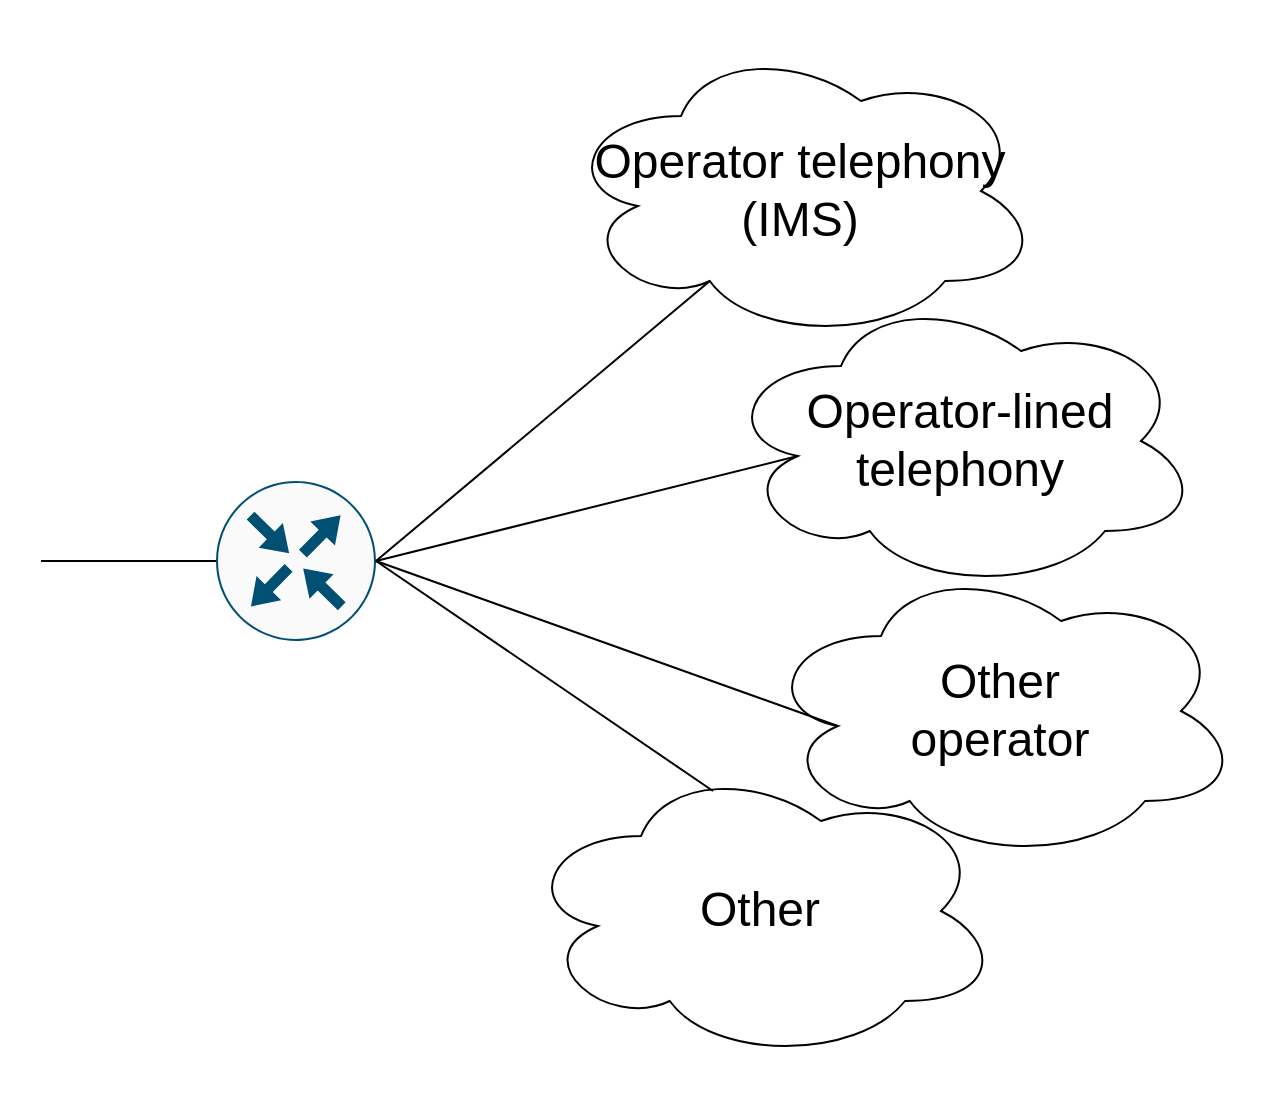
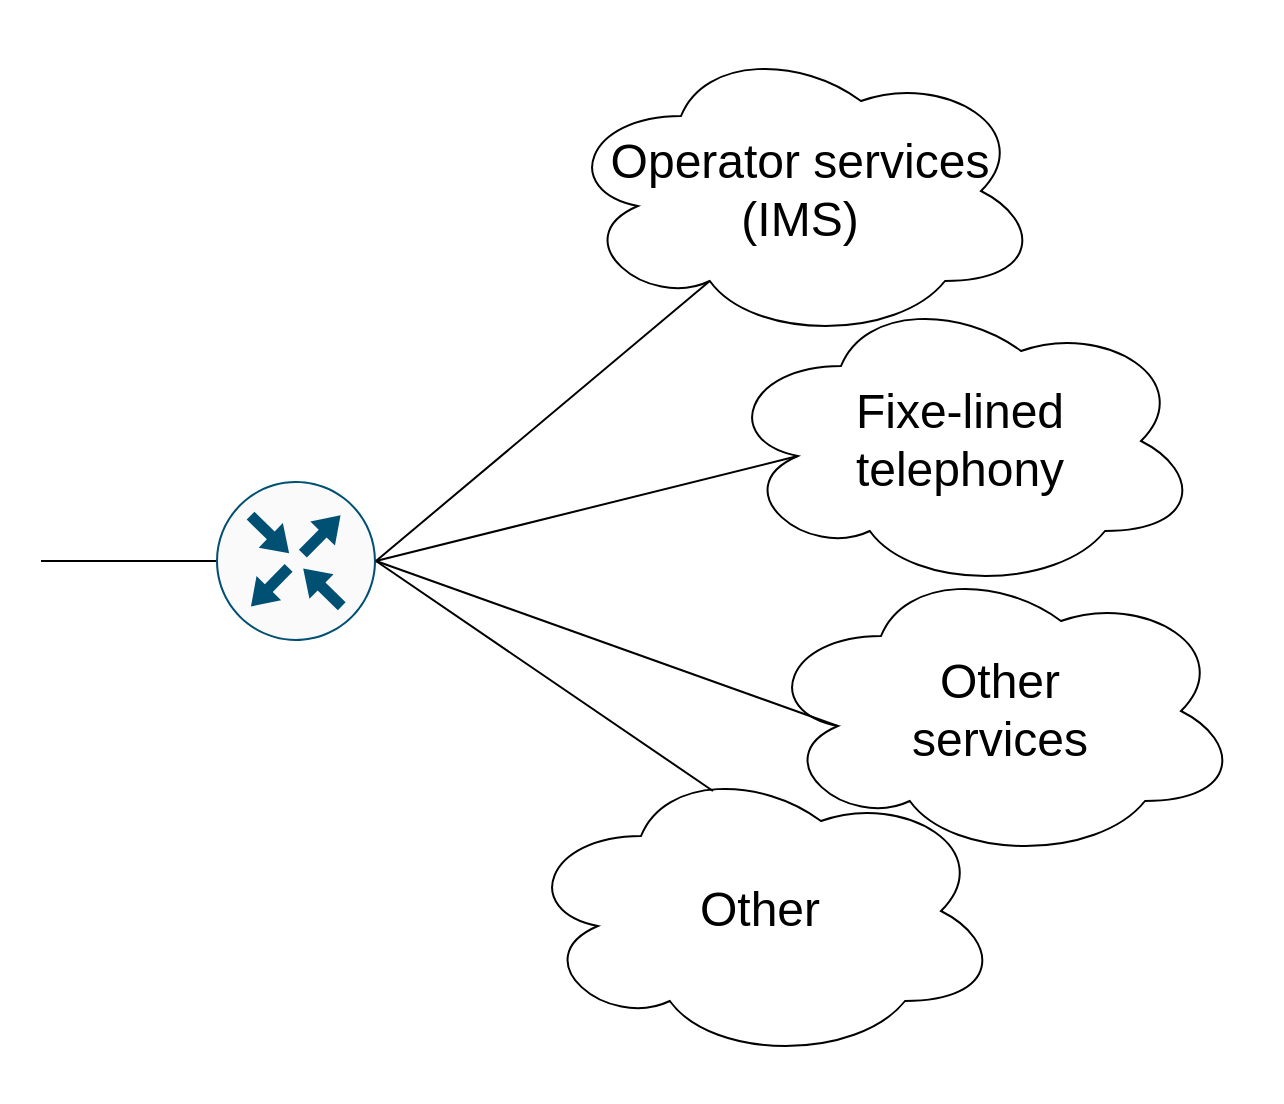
node "Operator telephony (IMS)": label "Operator telephony (IMS)" -> "Operator services (IMS)"
node "Operator-lined telephony": label "Operator-lined telephony" -> "Fixe-lined telephony"
node "Other operator": label "Other operator" -> "Other services"
